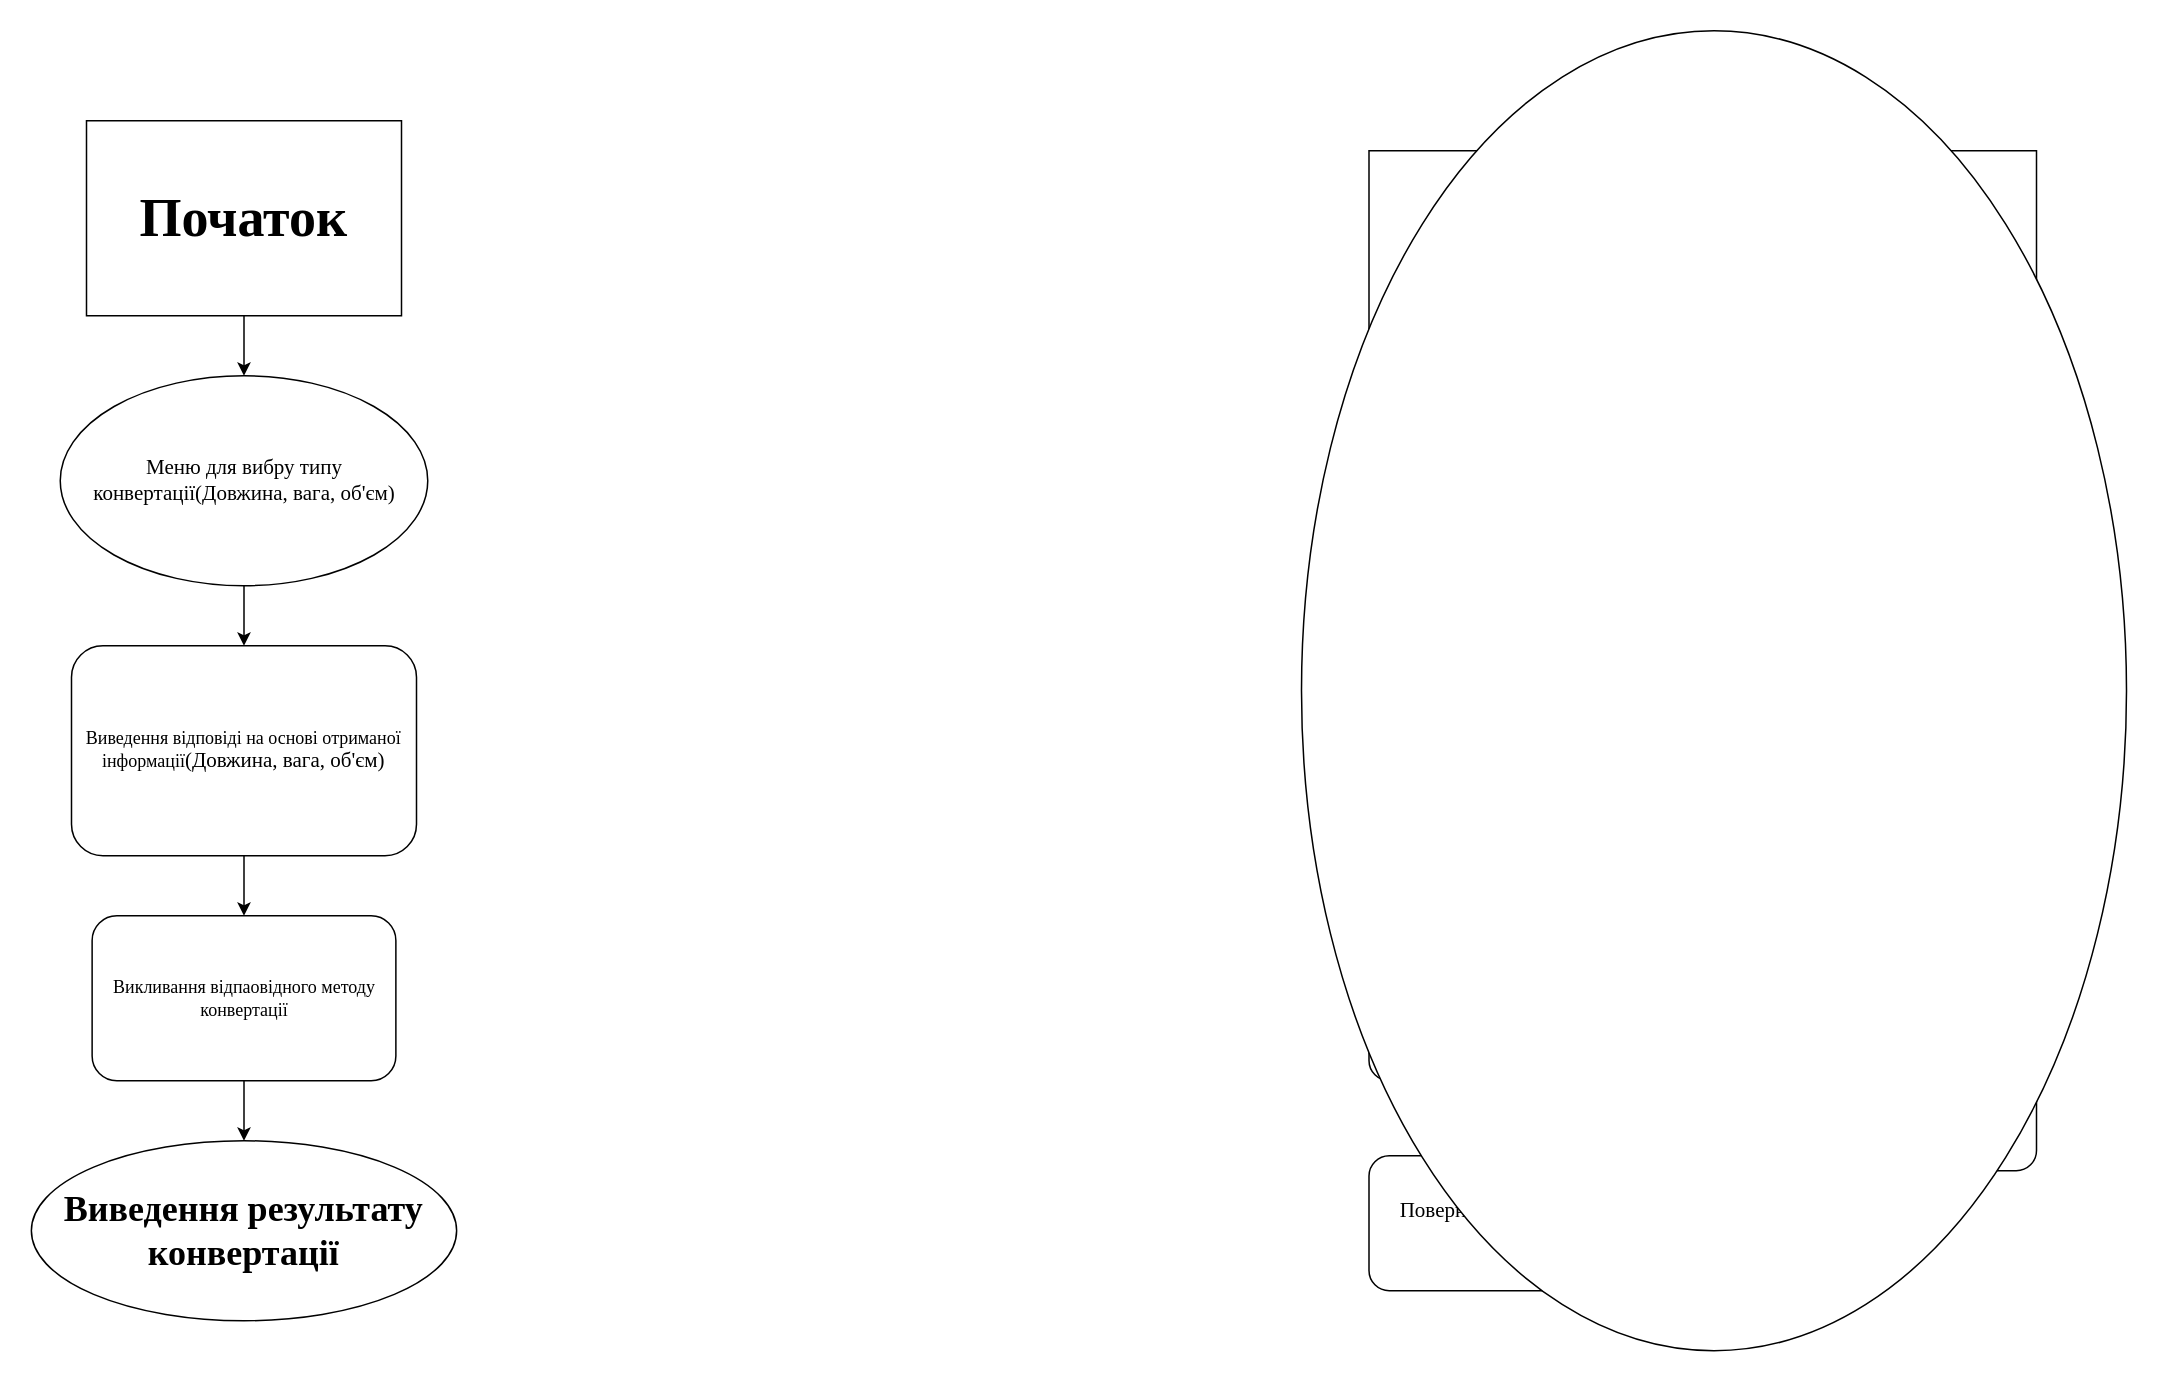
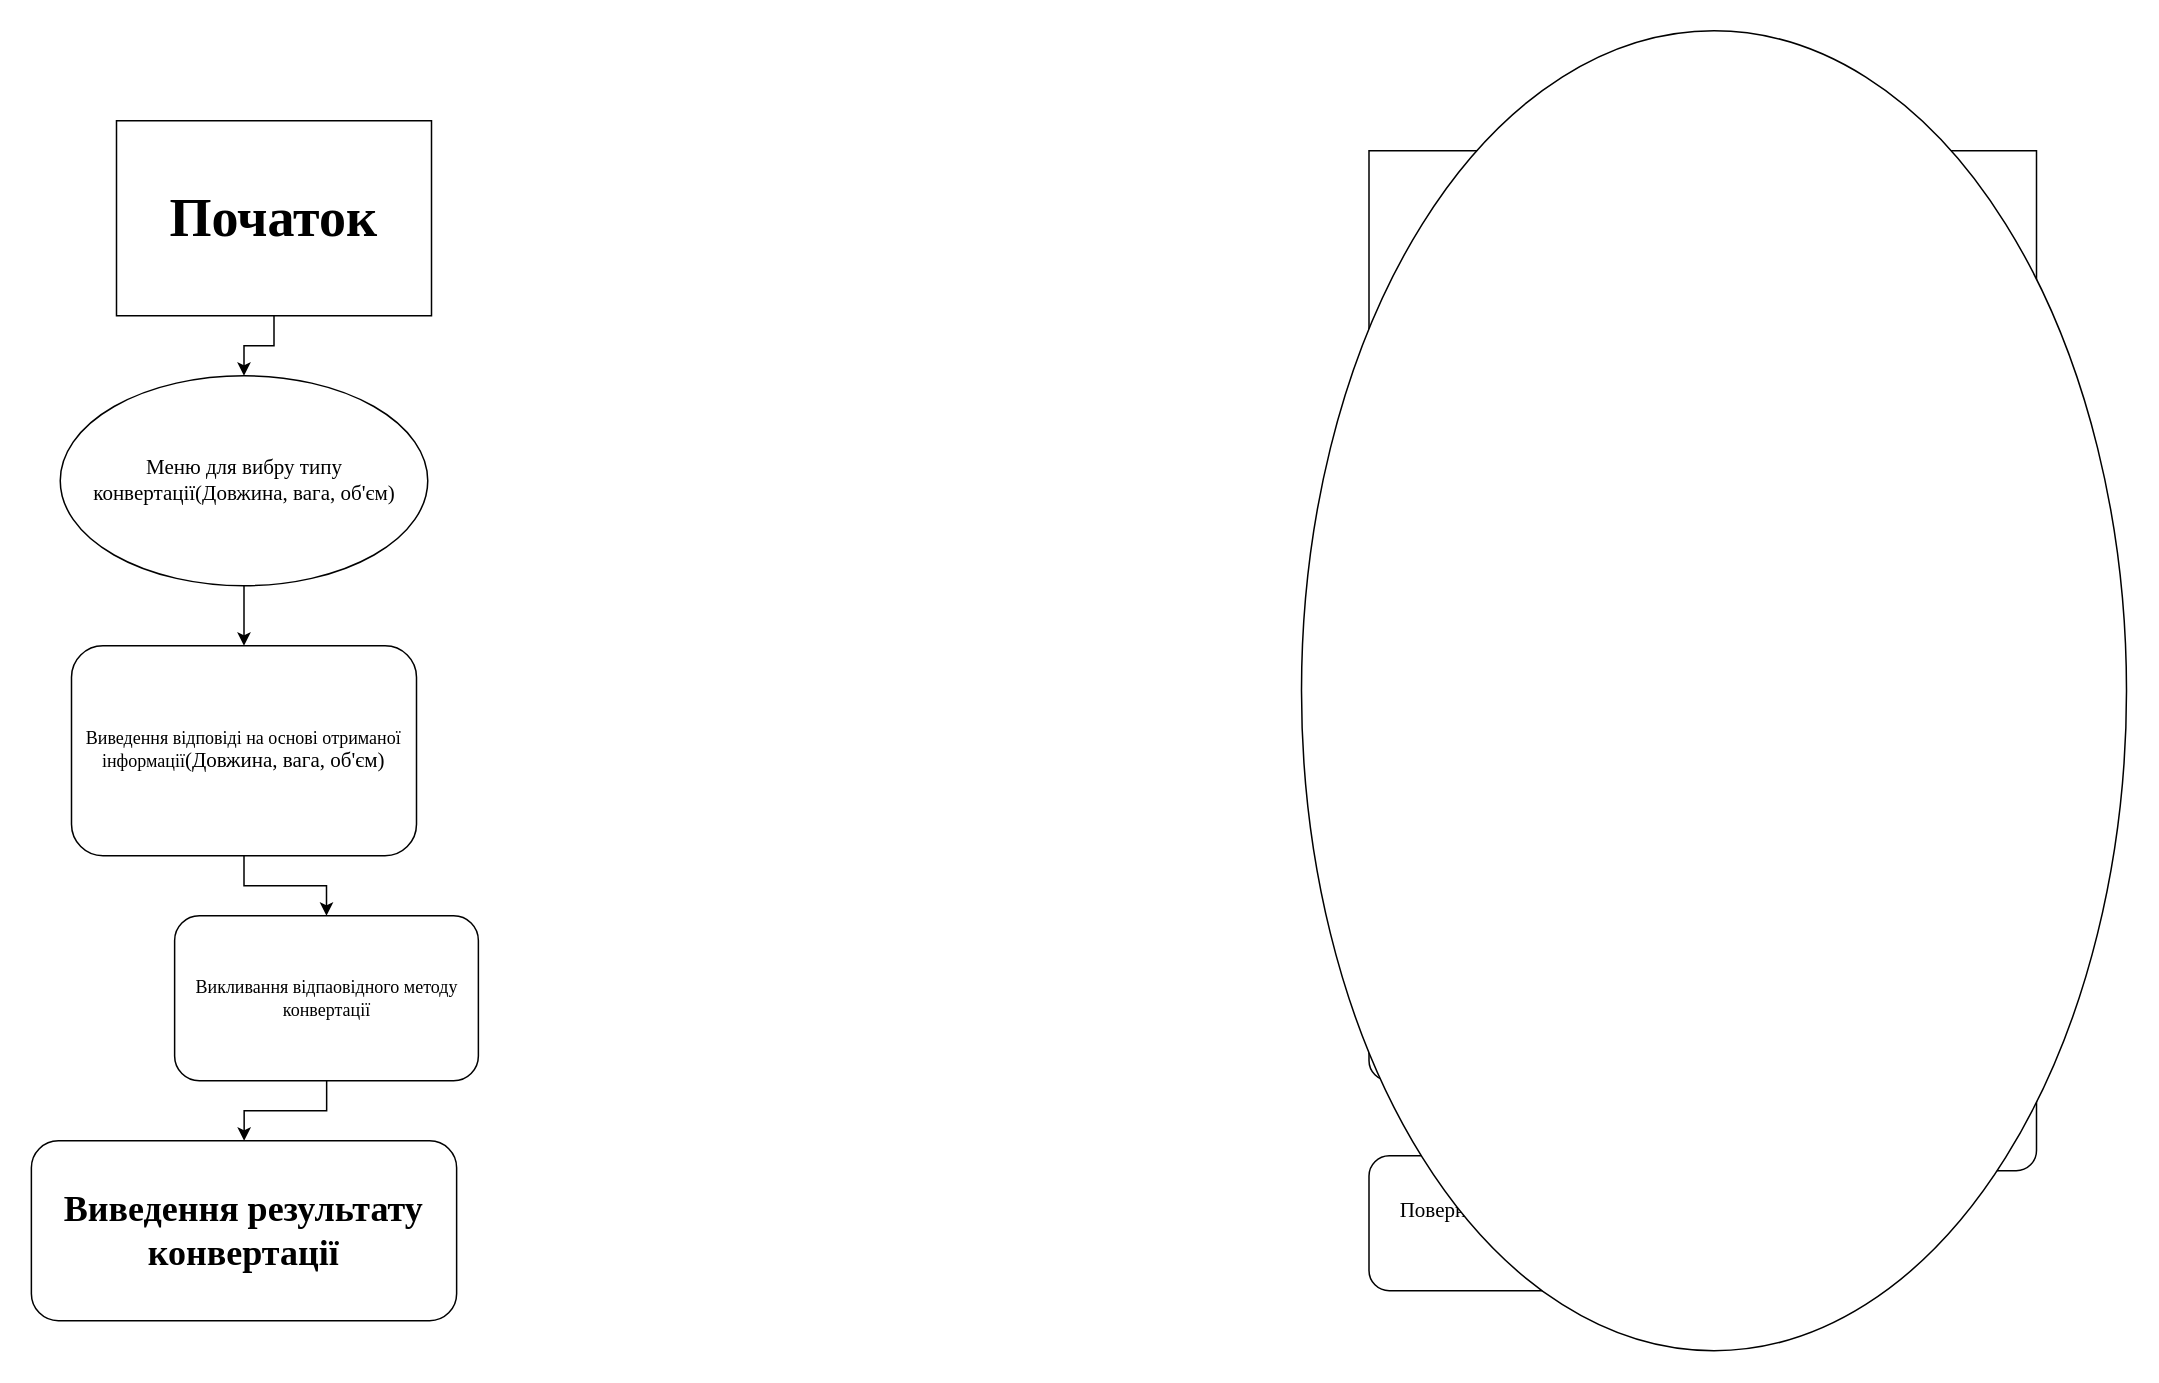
node "Початок": moved (244, 218) -> (274, 218)
node "Викливання відпаовідного методу конвертації": moved (244, 998) -> (326, 998)
node "Виведення результату конвертації": shape ellipse -> rounded rectangle
